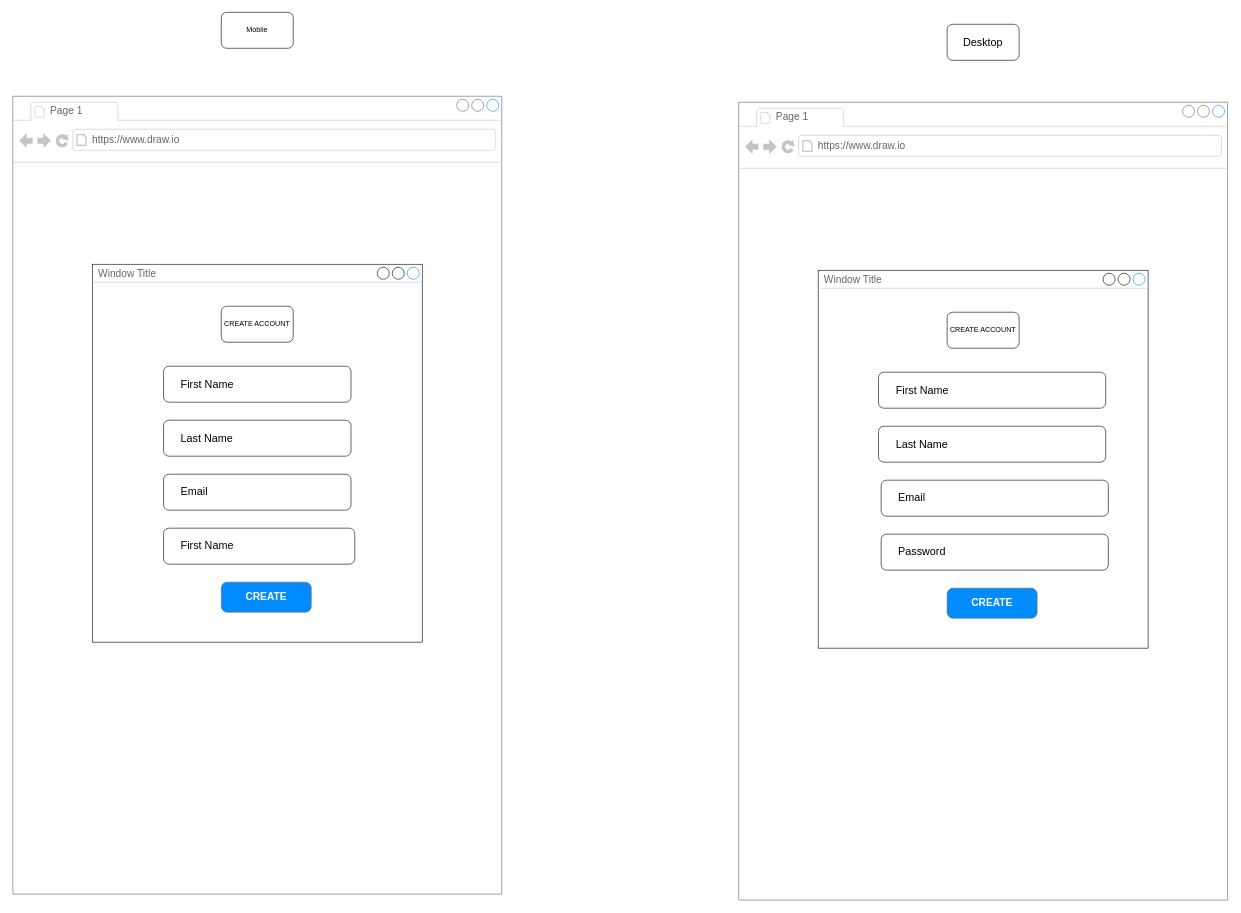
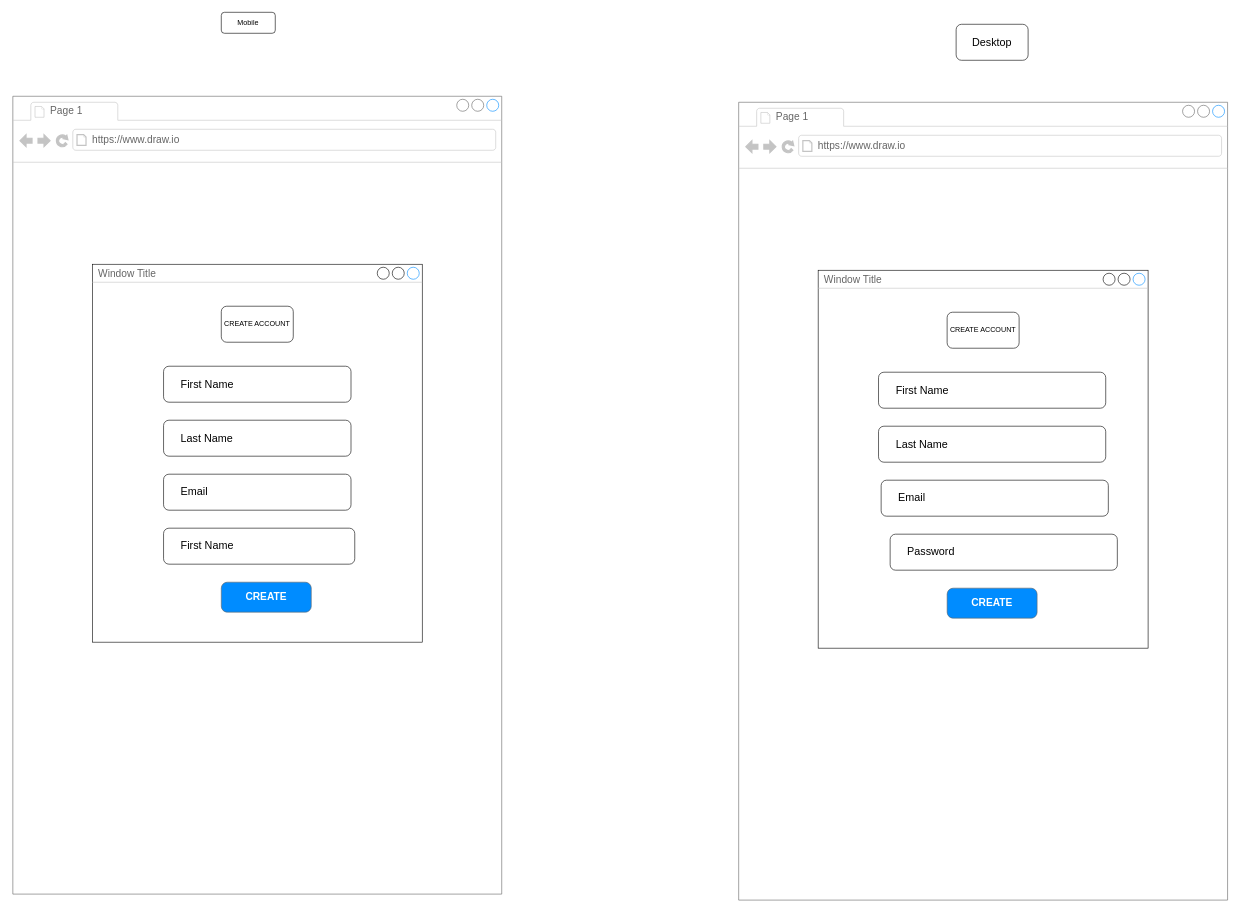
node "Mobile": size 72x36 -> 54x21
node "Desktop": moved (983, 42) -> (992, 42)
node "Password": moved (995, 552) -> (1004, 552)
